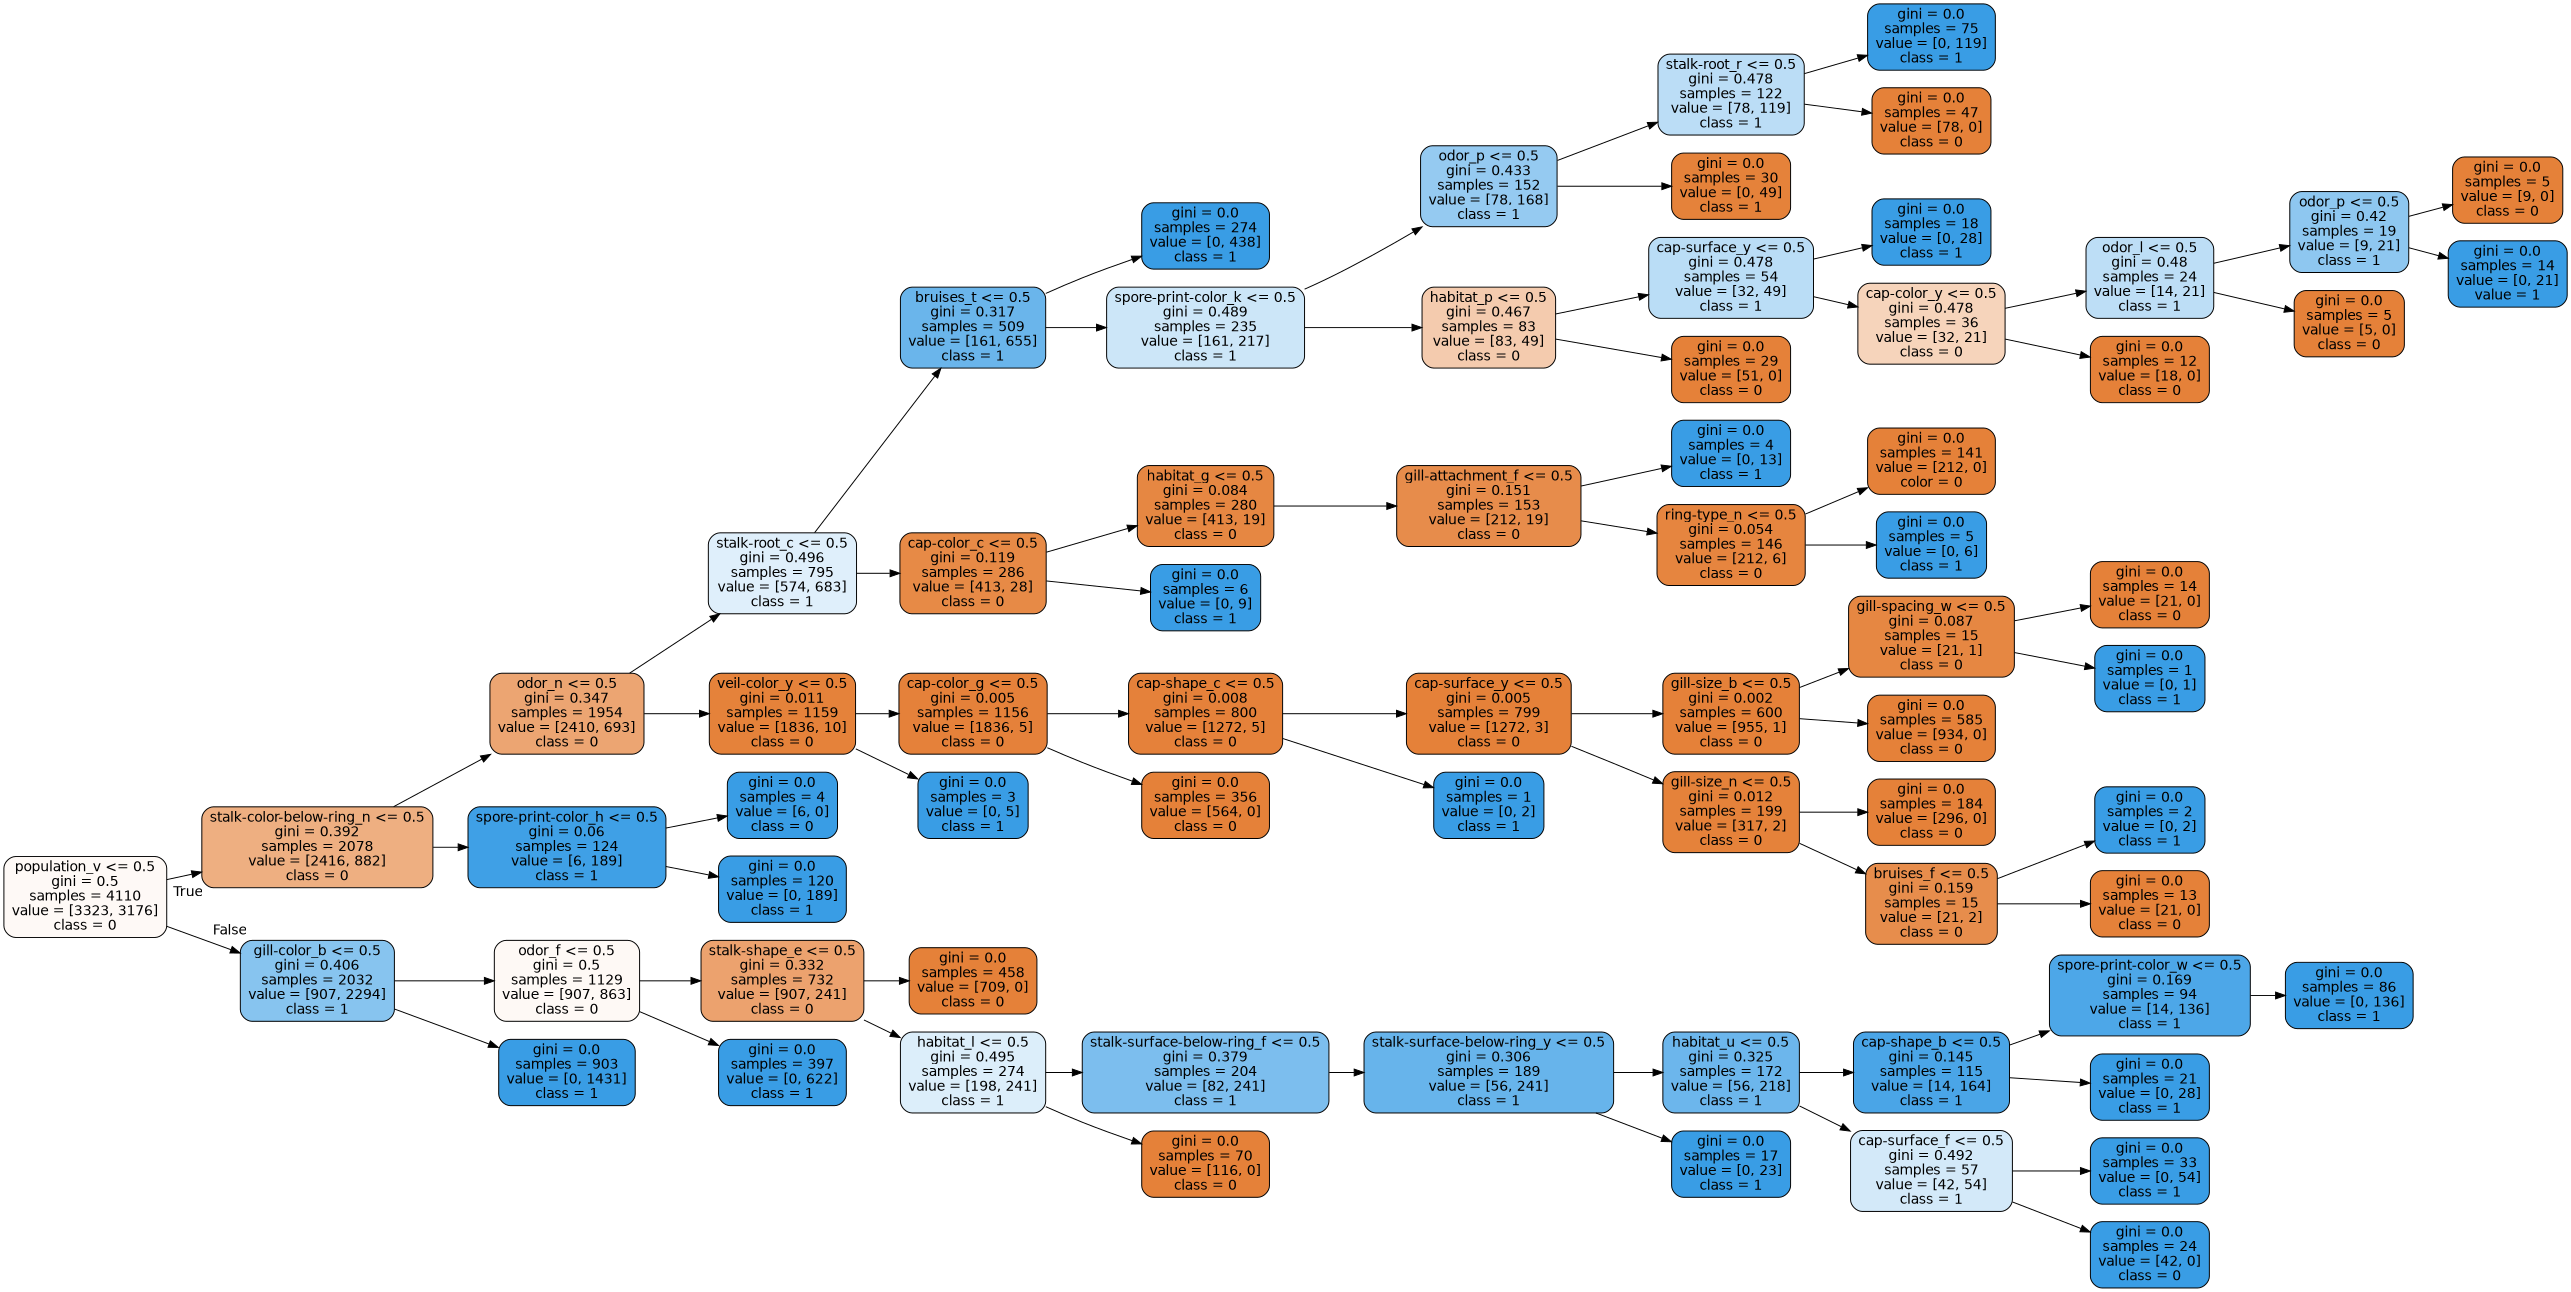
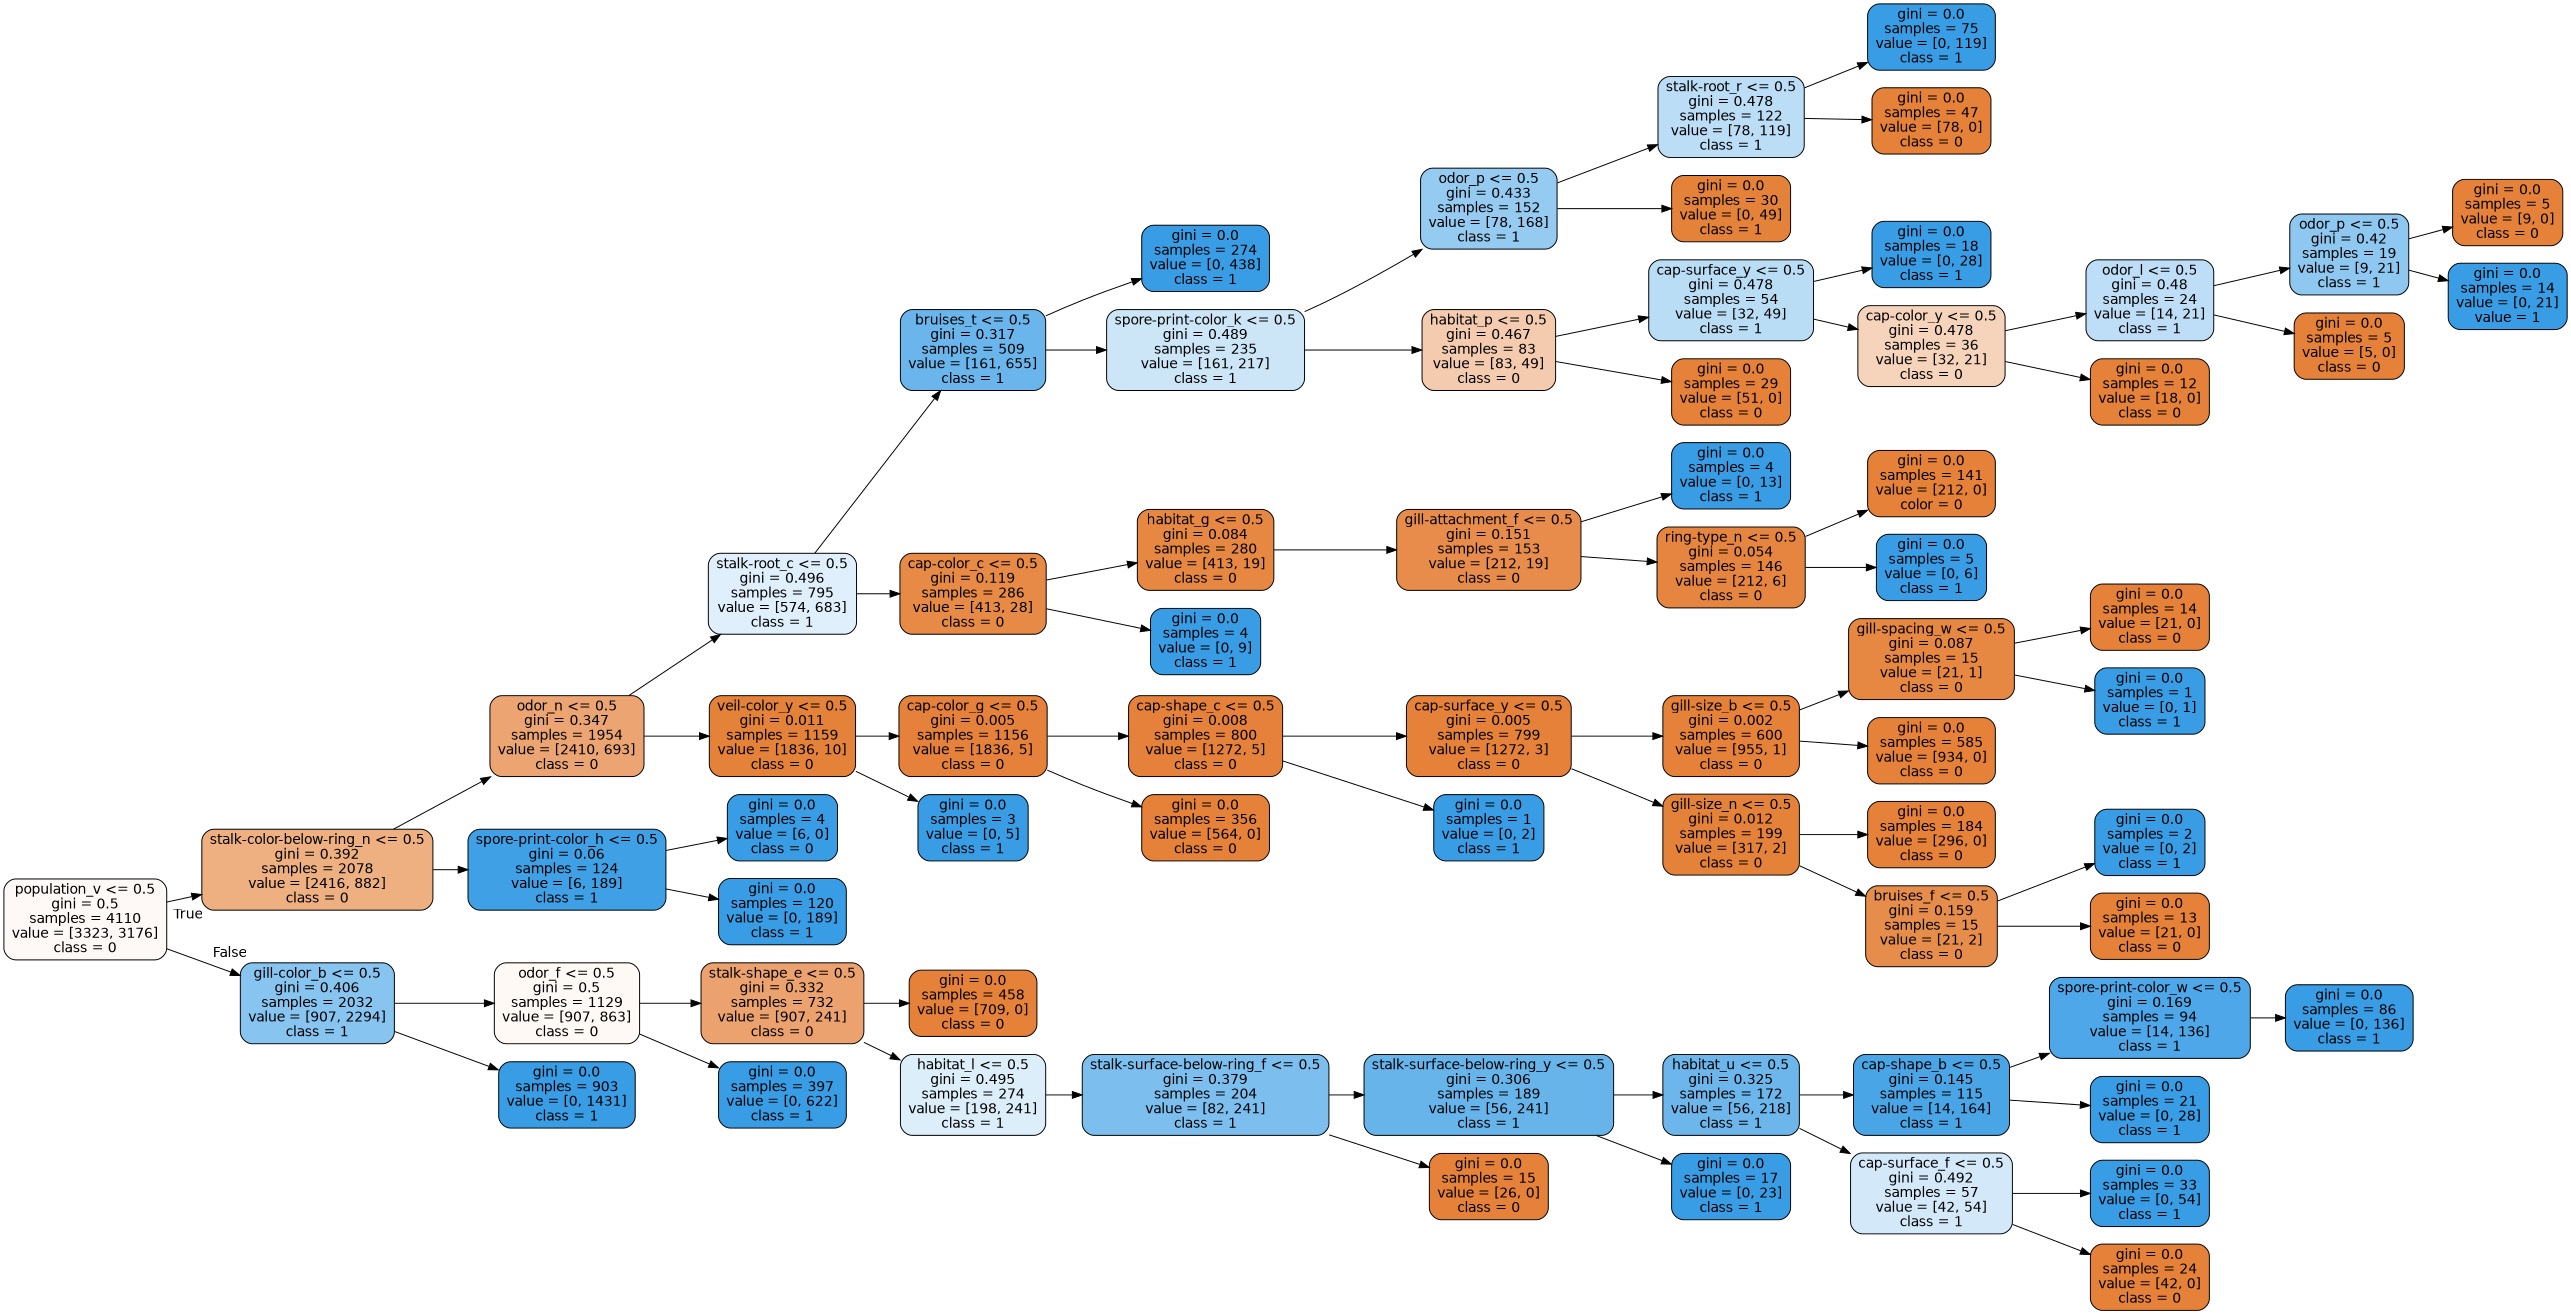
node "gini = 0.0 samples = 6 value = [0, 9] class = 1": label "gini = 0.0 samples = 6 value = [0, 9] class = 1" -> "gini = 0.0 samples = 4 value = [0, 9] class = 1"
node "gini = 0.0 samples = 70 value = [116, 0] class = 0": removed
node "gini = 0.0 samples = 15 value = [26, 0] class = 0": added
node "gini = 0.0 samples = 24 value = [42, 0] class = 0": fillcolor #399de5 -> #e58139
